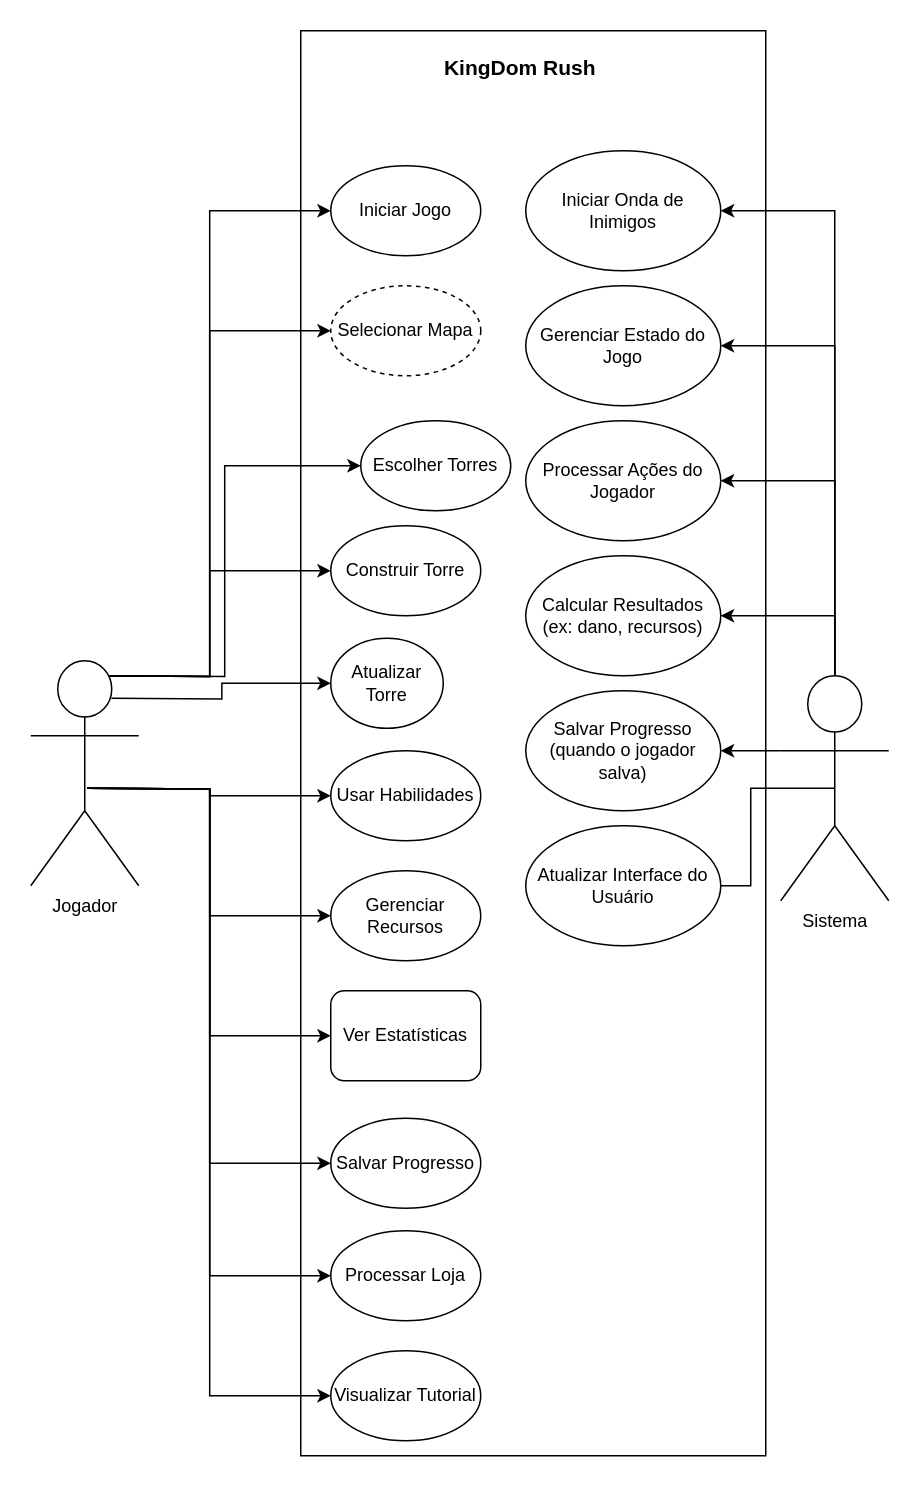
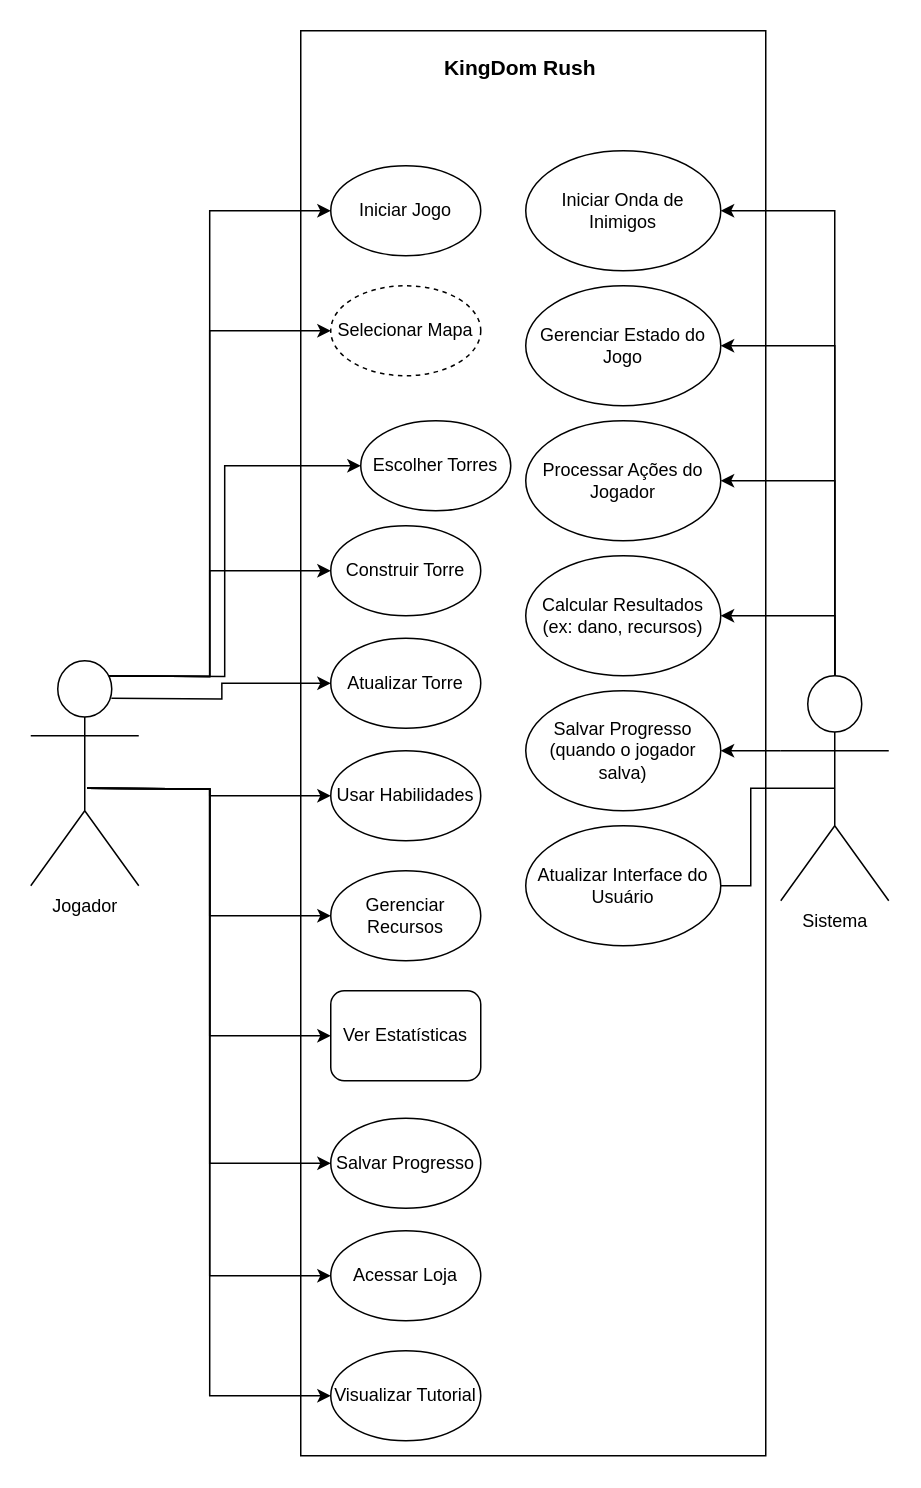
node "Atualizar Torre": size 113x90 -> 150x90
node "Processar Loja": label "Processar Loja" -> "Acessar Loja"
